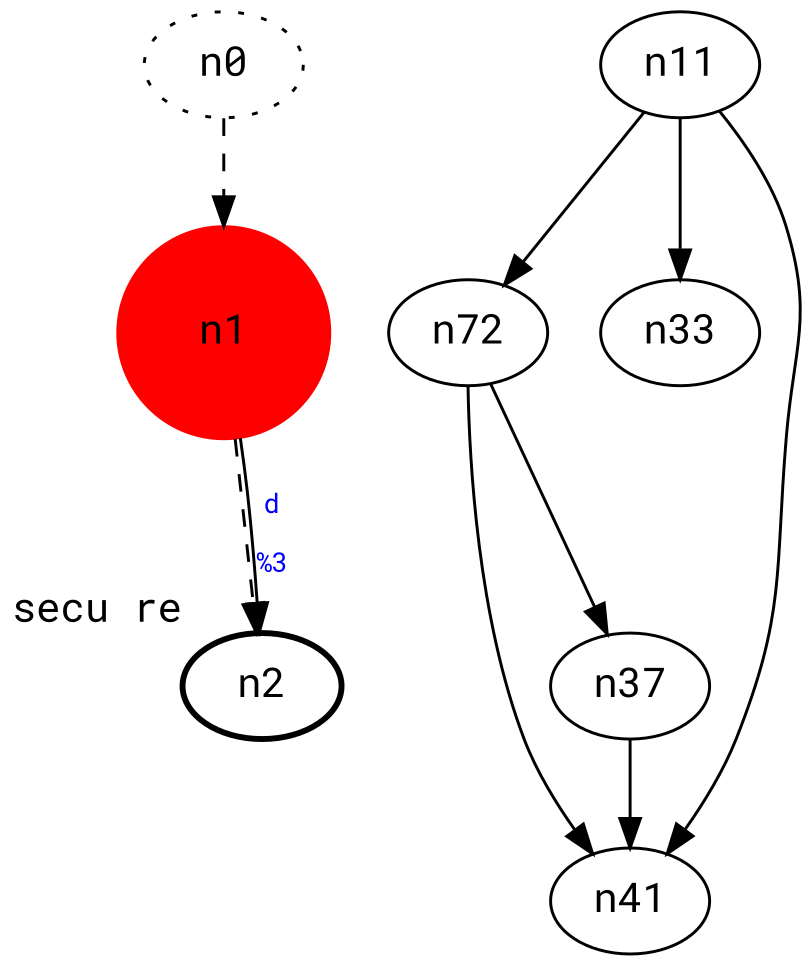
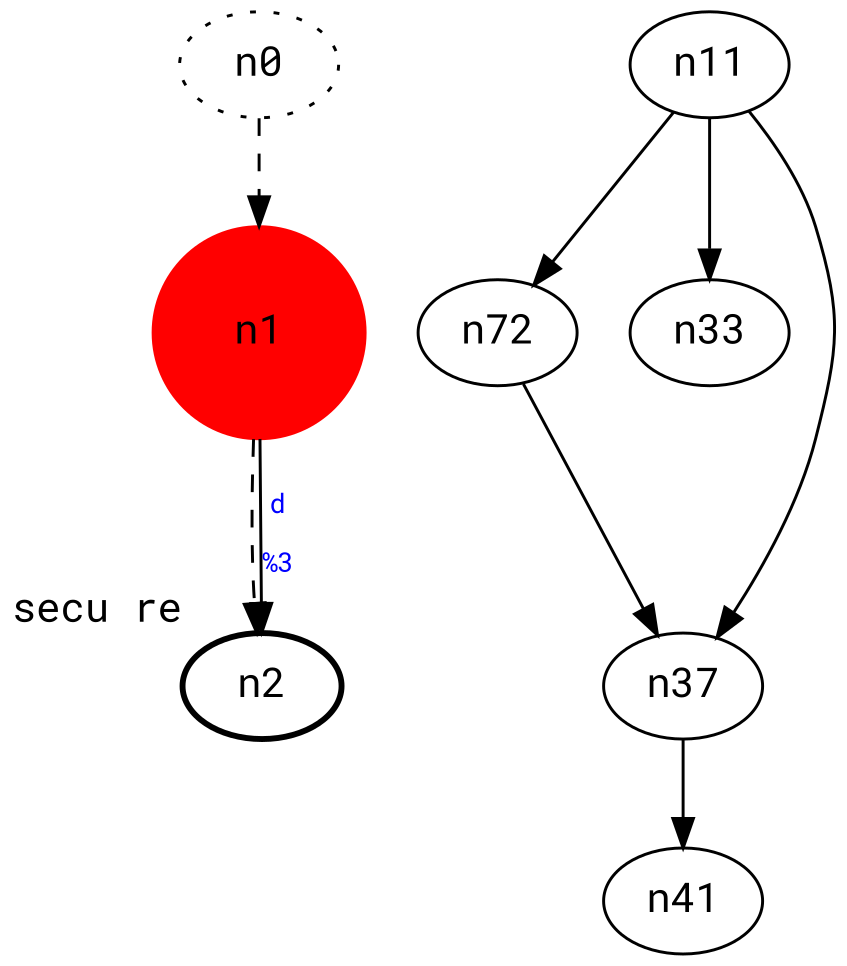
edge "n11" -> "n41": now "n11" -> "n37"
edge "n72" -> "n41": removed
